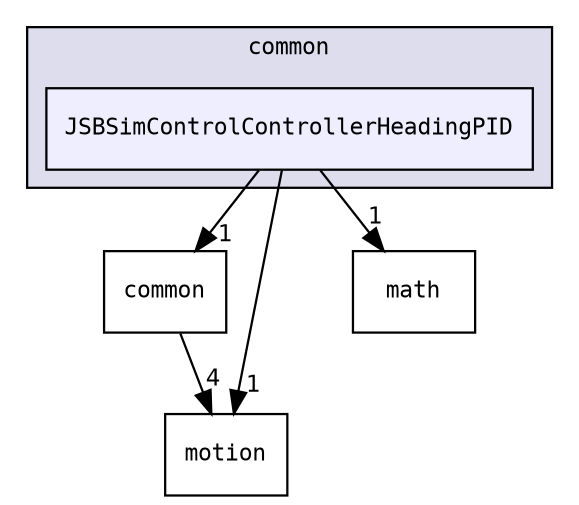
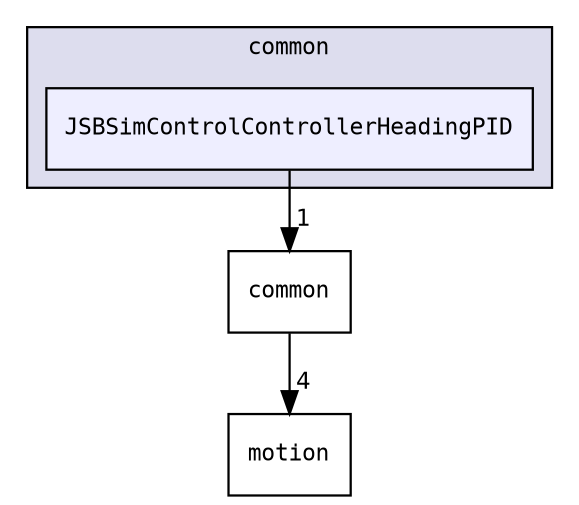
edge "JSBSimControlControllerHeadingPID" -> "motion": removed
node "math": removed
